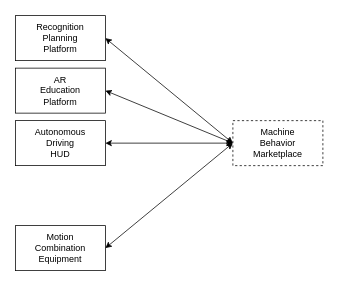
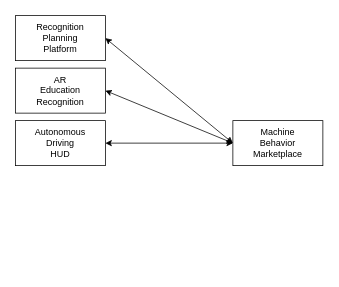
node "AR Education Platform": label "AR Education Platform" -> "AR Education Recognition"
node "Machine Behavior Marketplace": style dashed -> solid
edge "Machine Behavior Marketplace" -- "Motion Combination Equipment": removed
node "Motion Combination Equipment": removed
